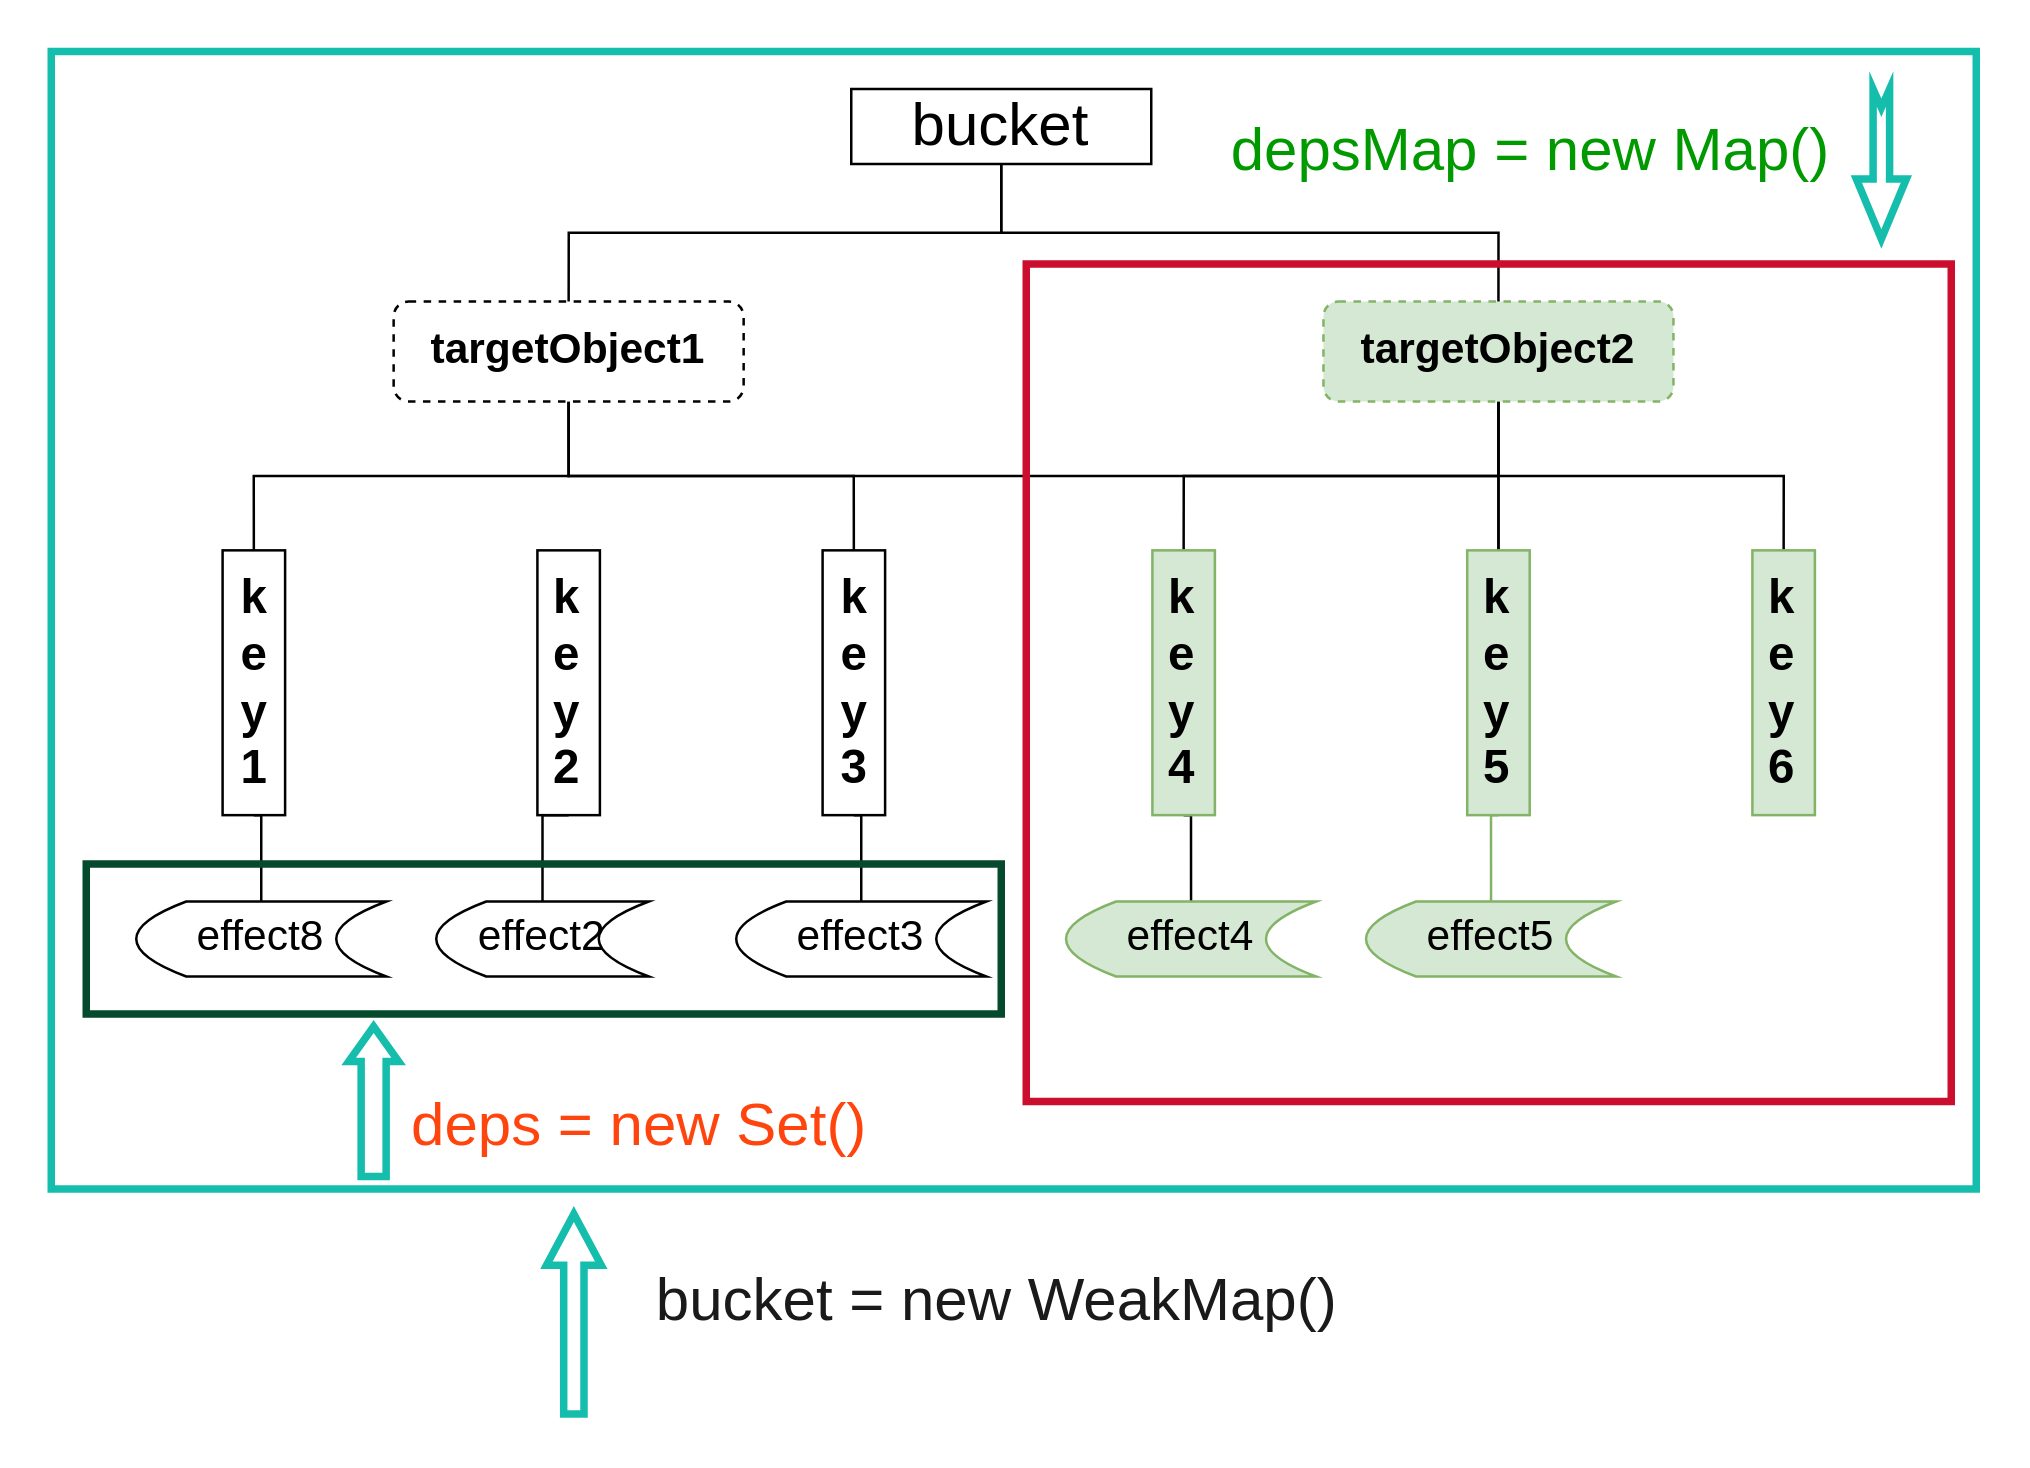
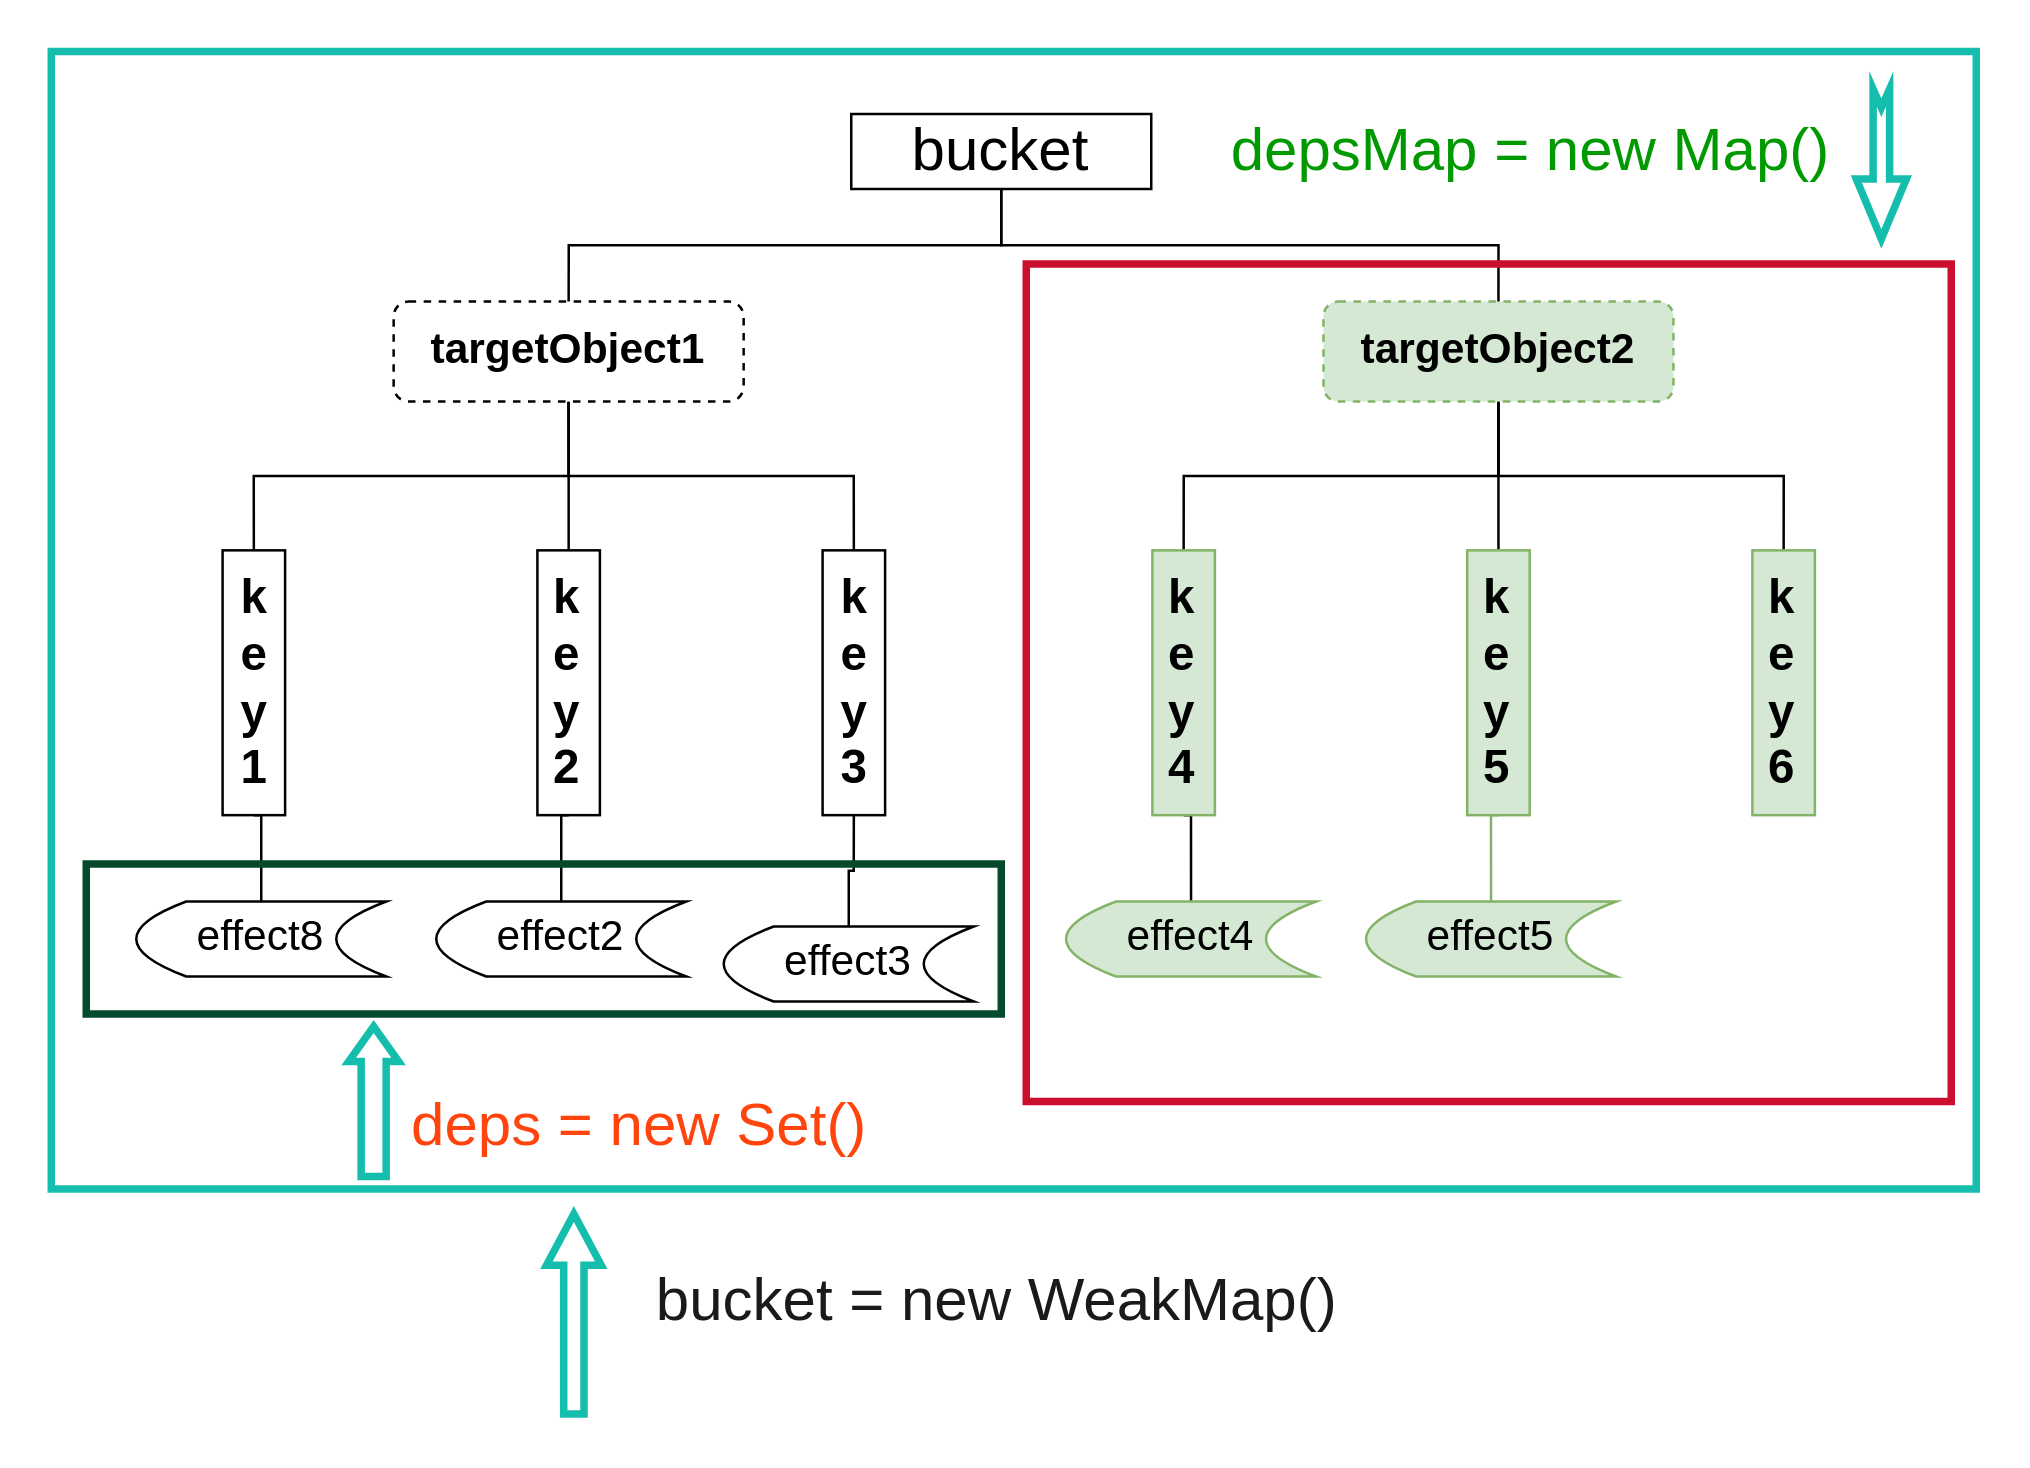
node "bucket": moved (1001, 126) -> (1001, 151)
edge "targetObject1" -- "k e y 5": now "targetObject1" -- "k e y 2"
node "effect2": size 213x75 -> 250x75
node "effect3": moved (861, 939) -> (849, 964)
